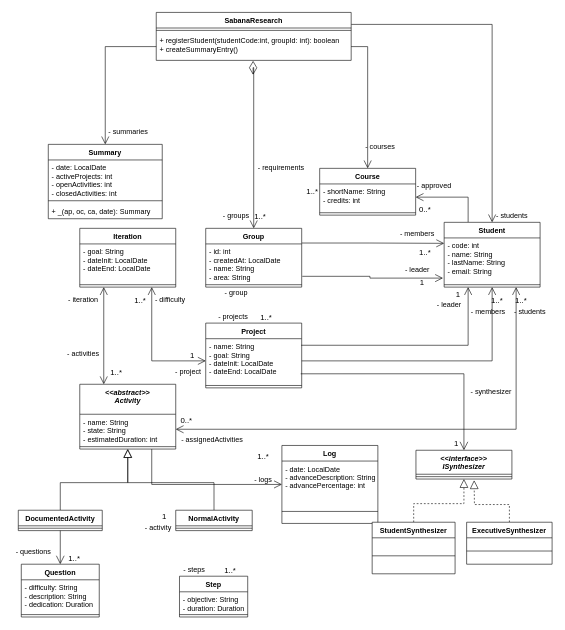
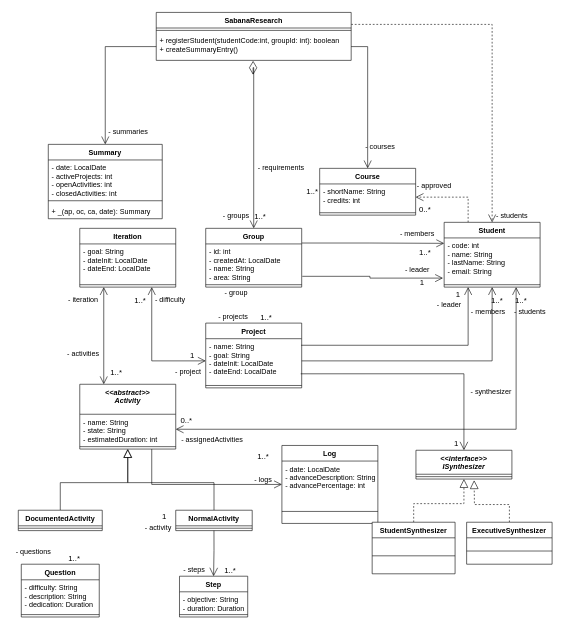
edge "SabanaResearch" -> "Student": style solid -> dashed
edge "Student" -> "- shortName: String - credits: int": style solid -> dashed
edge "DocumentedActivity" -> "Question": removed
edge "NormalActivity" -> "Step": added
